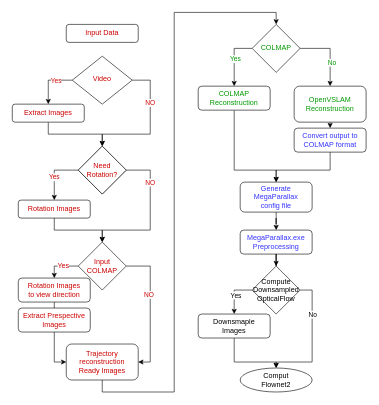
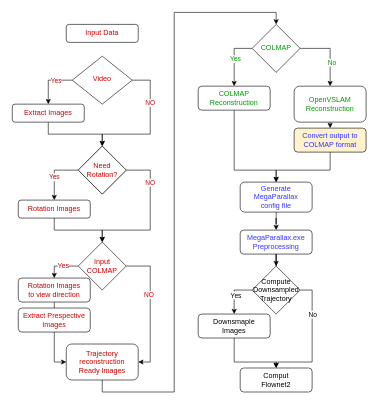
node "Convert output to COLMAP format": fillcolor #ffffff -> #fff2cc
node "Compute Downsampled OpticalFlow": label "Compute Downsampled OpticalFlow" -> "Compute Downsampled Trajectory"
node "Comput Flownet2": shape ellipse -> rounded rectangle
